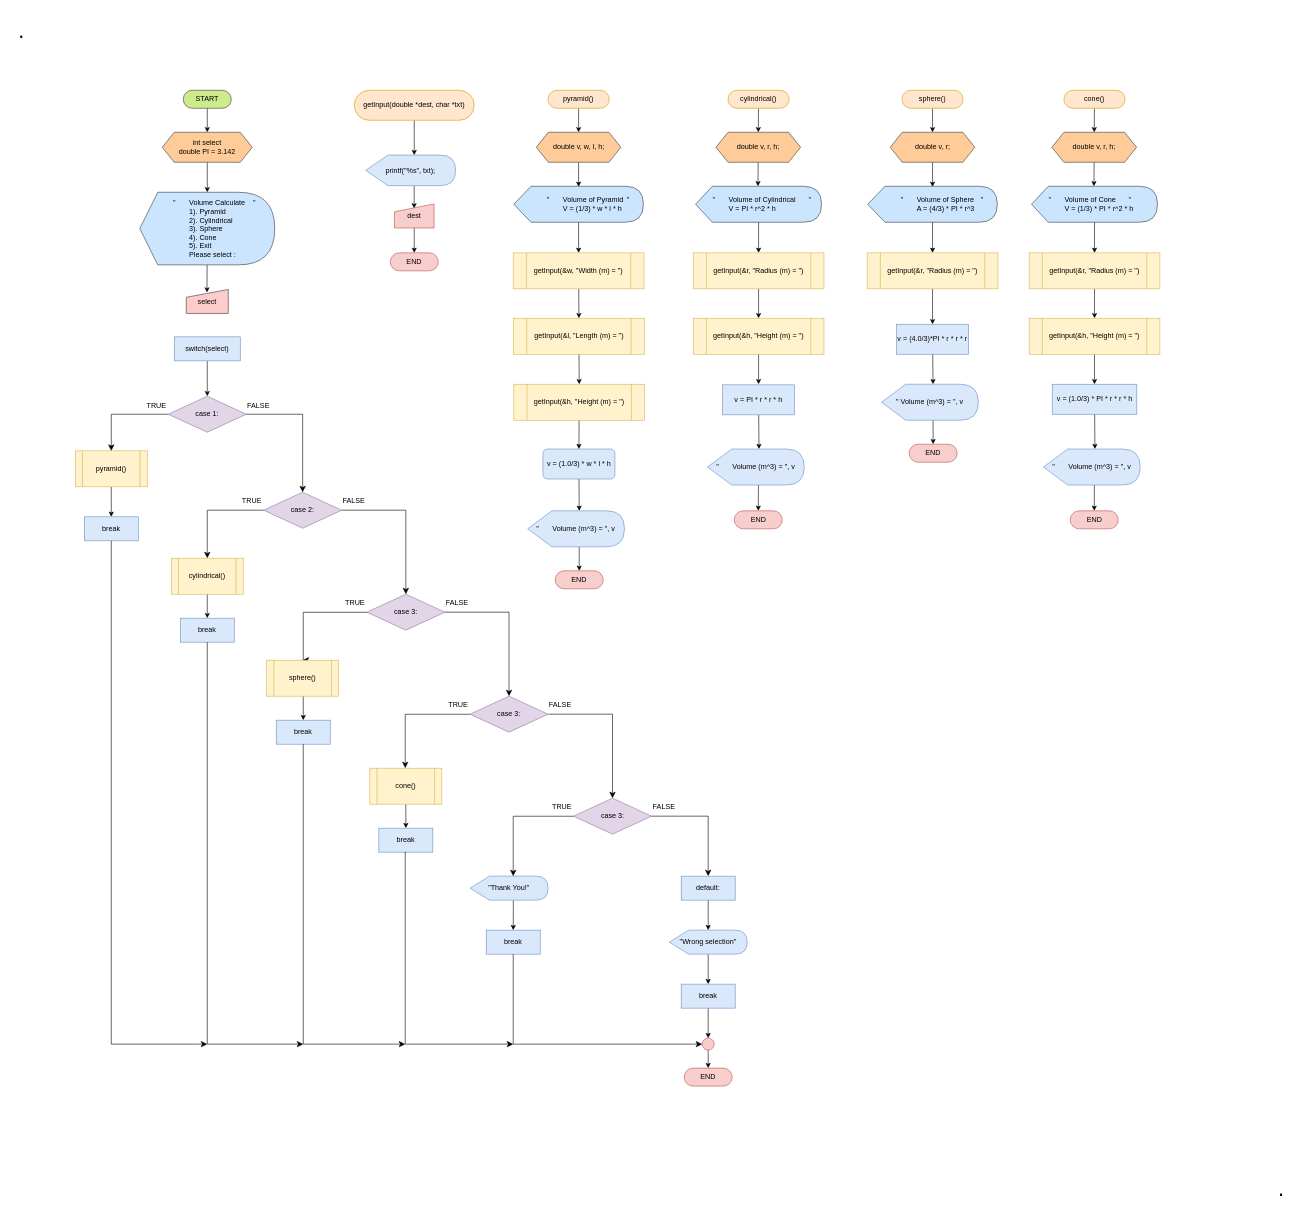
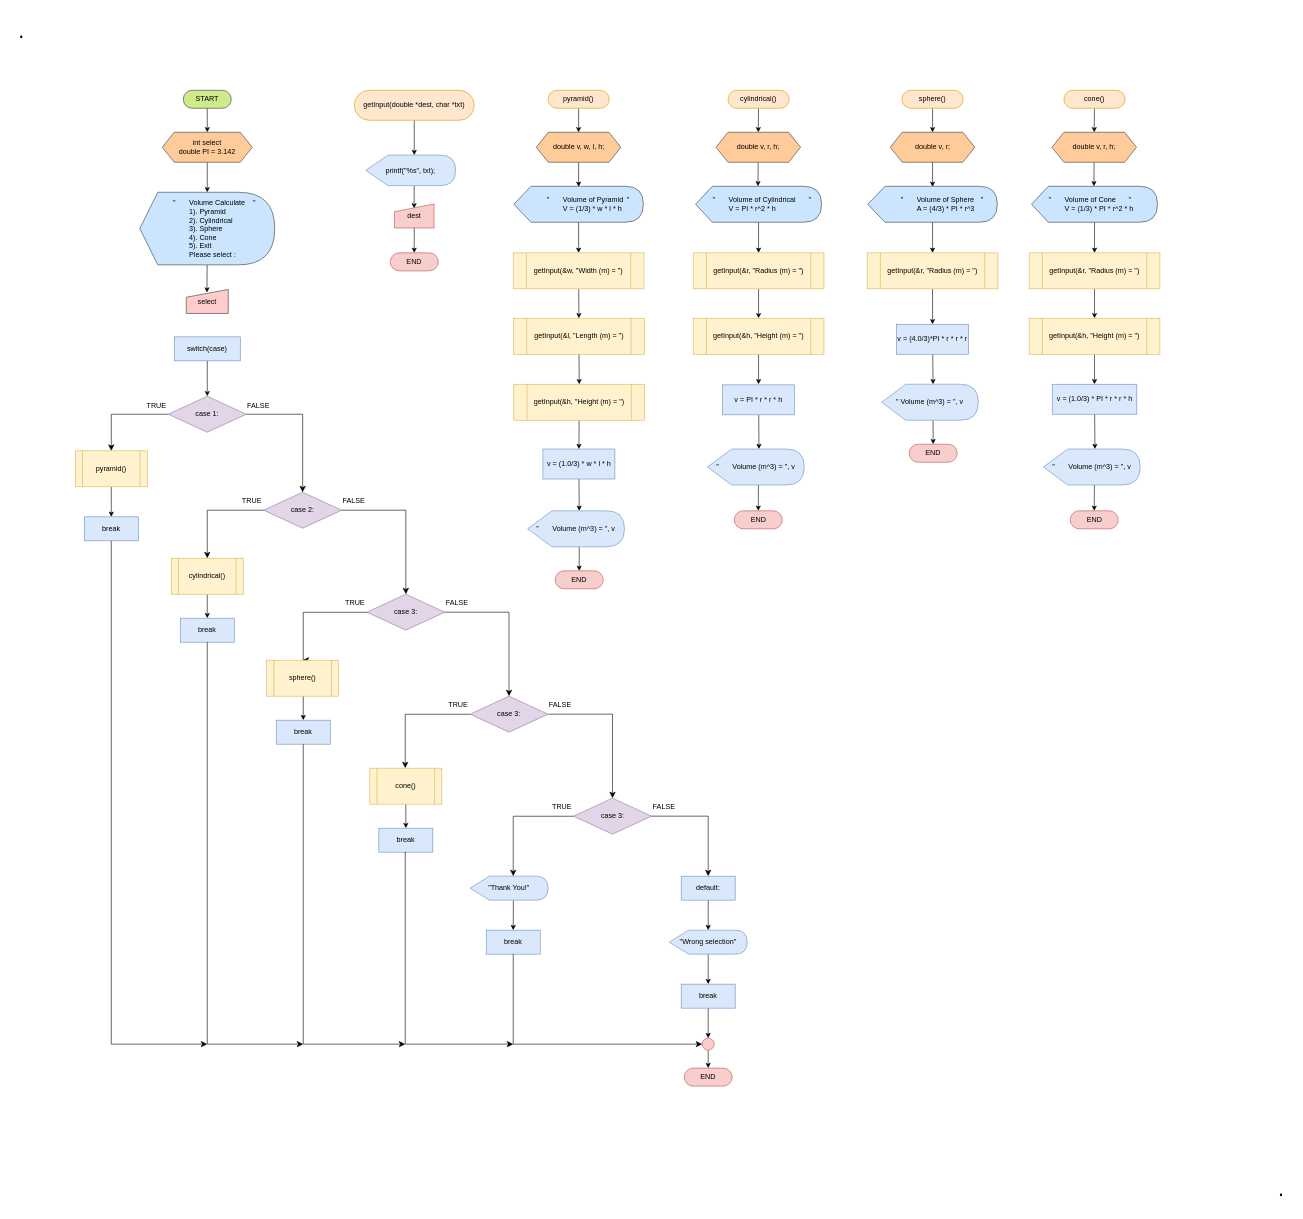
node "switch(select)": label "switch(select)" -> "switch(case)"
node "v = (1.0/3) * w * l * h": shape rounded rectangle -> rectangle
